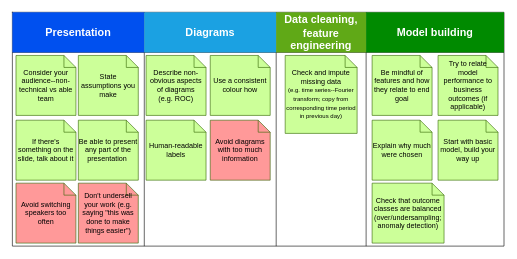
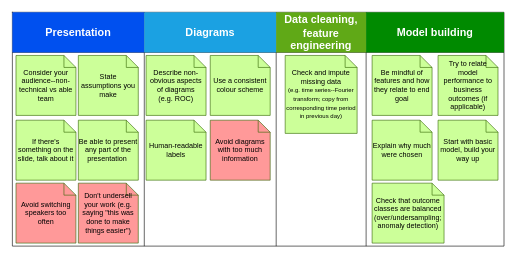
node "Use a consistent colour how": label "Use a consistent colour how" -> "Use a consistent colour scheme"
